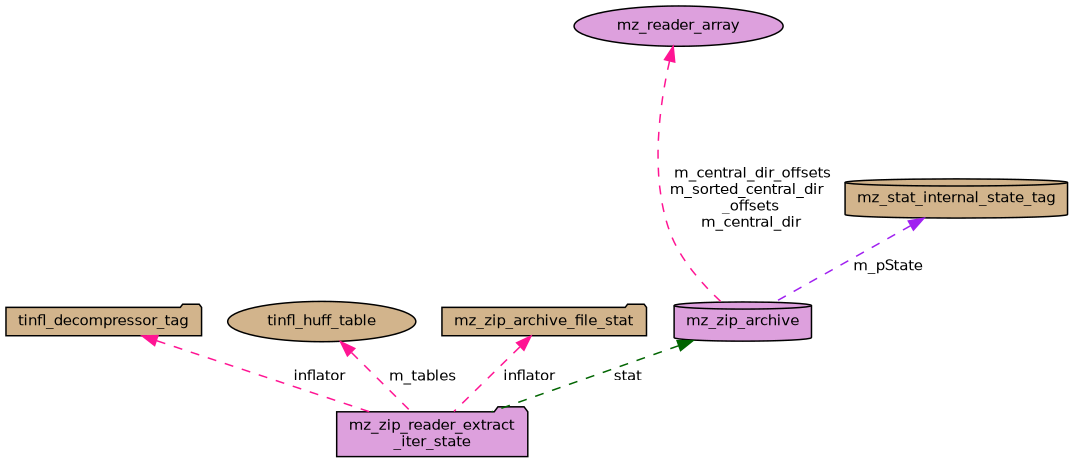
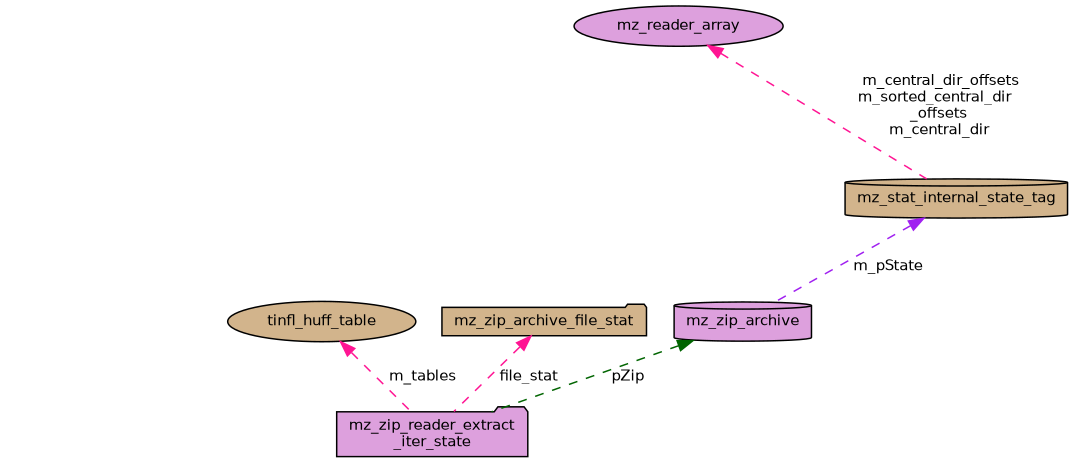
edge "mz_zip_archive" -> "mz_reader_array": now "mz_stat_internal_state_tag" -> "mz_reader_array"
node "tinfl_decompressor_tag": removed
edge "mz_zip_reader_extract _iter_state" -> "mz_zip_archive_file_stat": label " inflator" -> " file_stat"
edge "mz_zip_reader_extract _iter_state" -> "mz_zip_archive": label " stat" -> " pZip"
